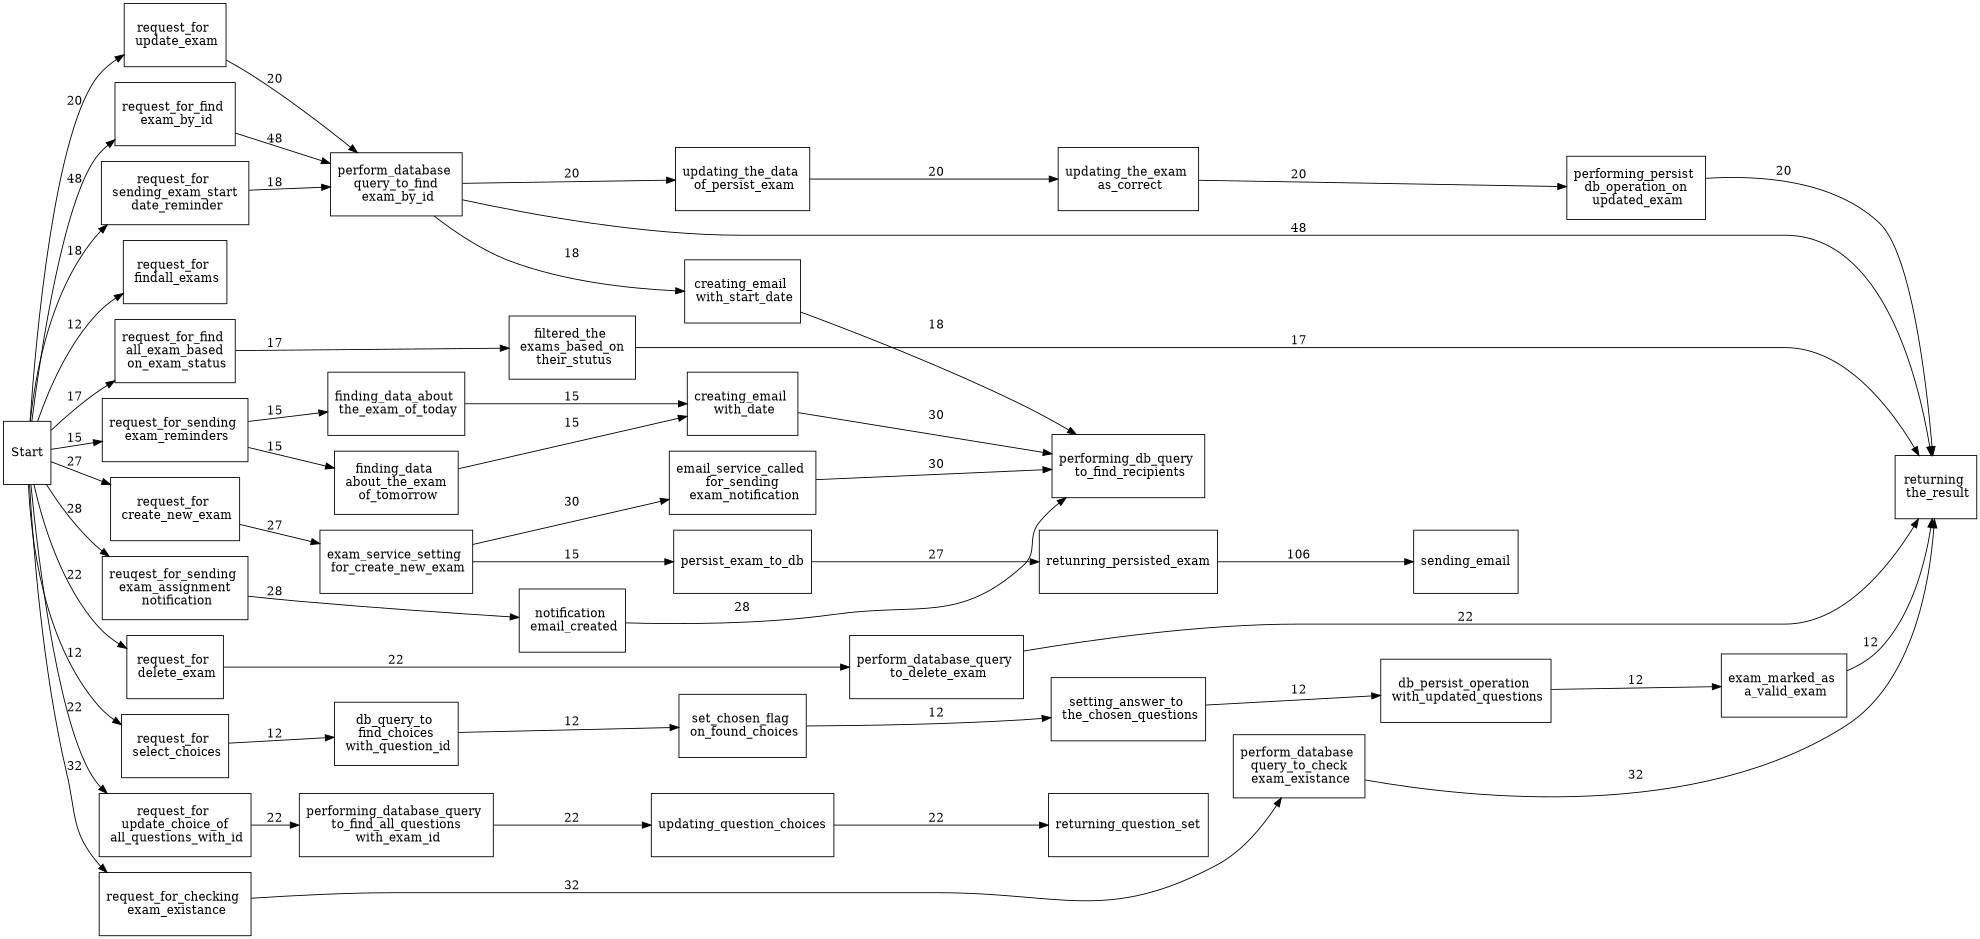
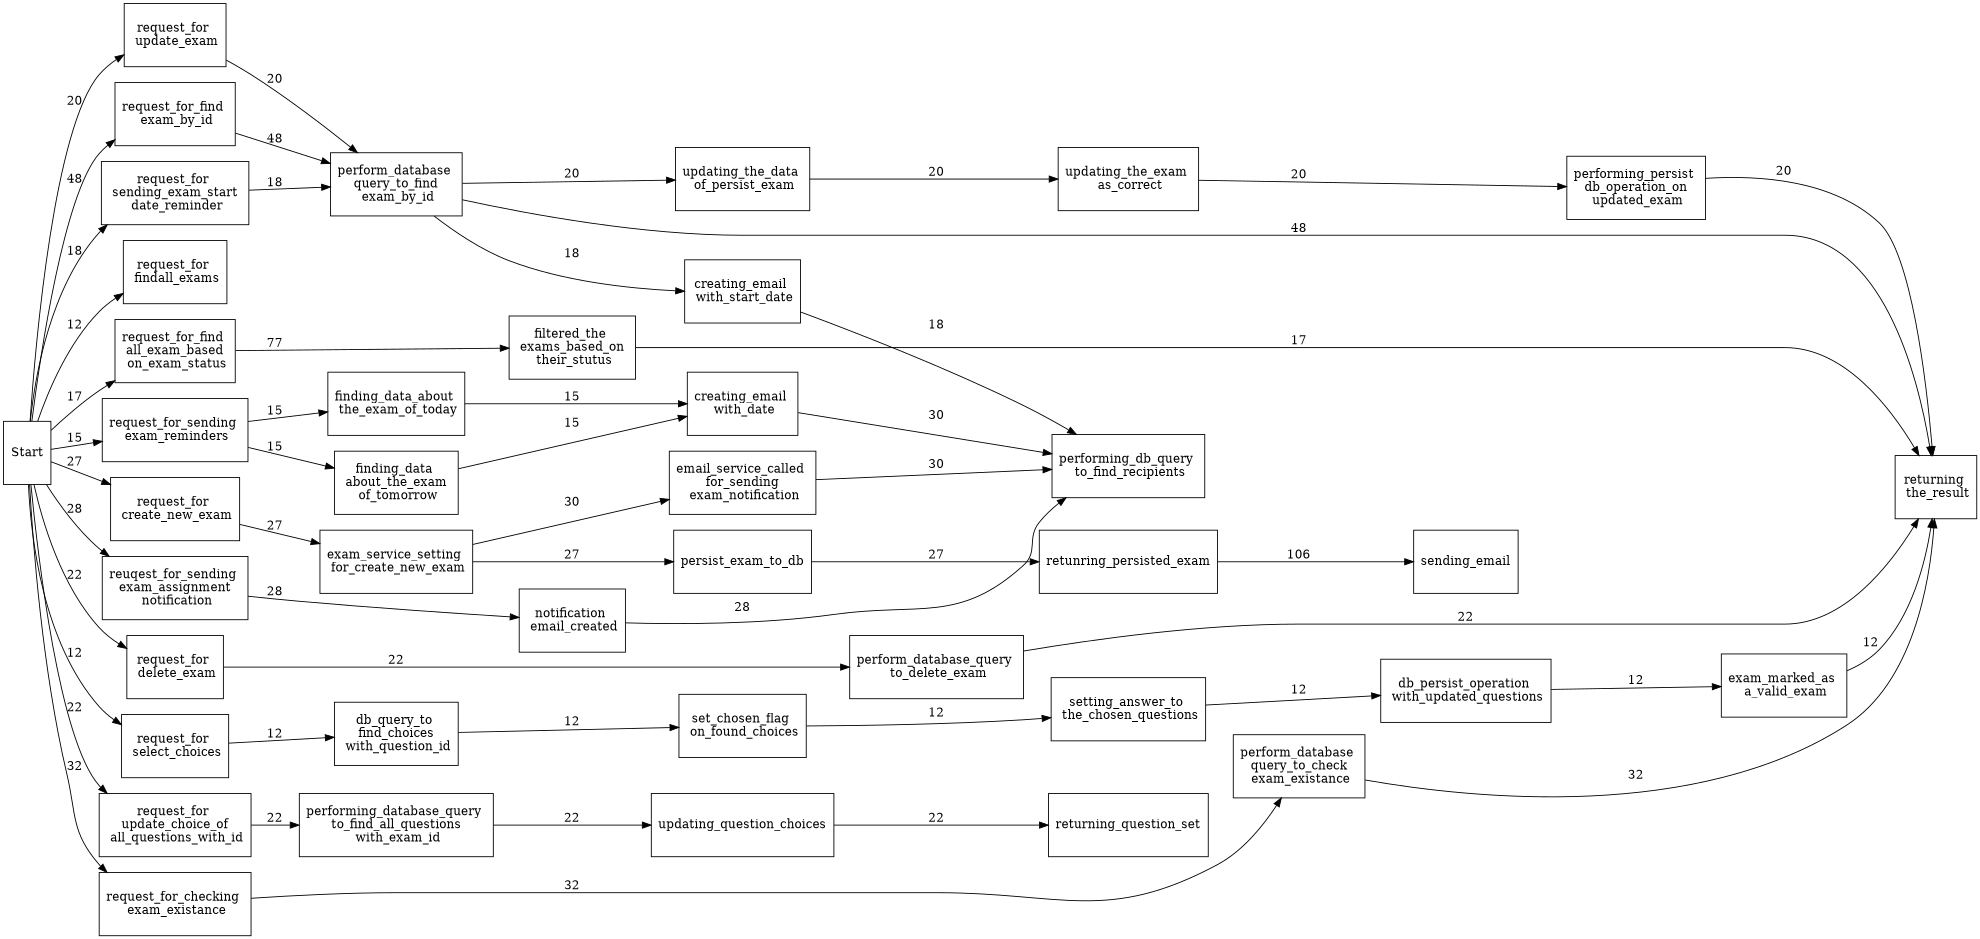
edge "request_for_find all_exam_based on_exam_status" -> "filtered_the exams_based_on their_stutus": label "17" -> "77"
edge "exam_service_setting for_create_new_exam" -> "persist_exam_to_db": label "15" -> "27"
